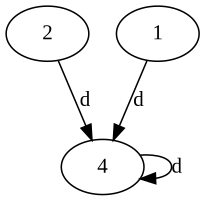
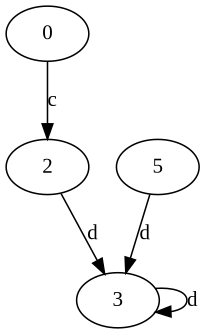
node "0": added
node "1": label "1" -> "5"
node "4": label "4" -> "3"
